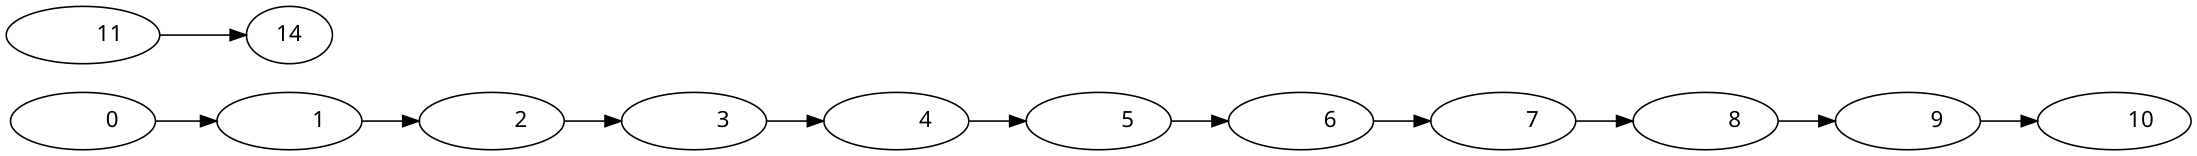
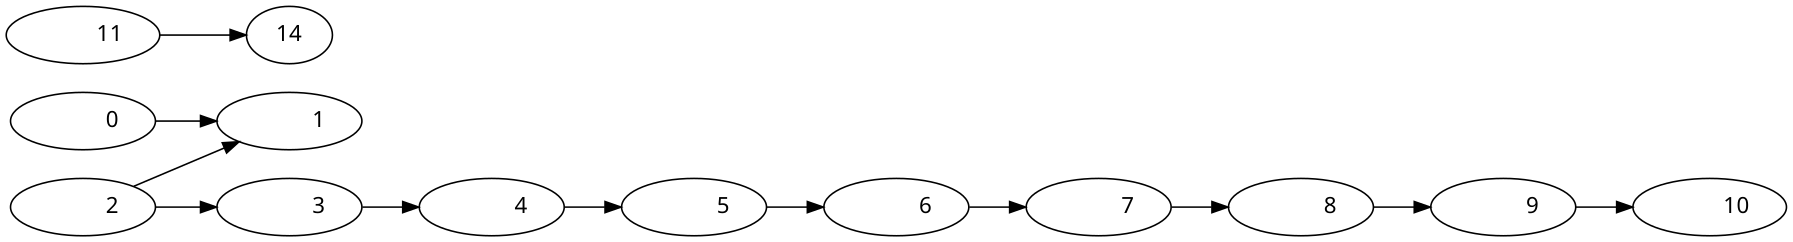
edge "1" -> "2": reversed
